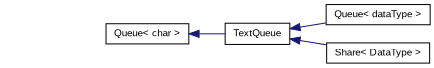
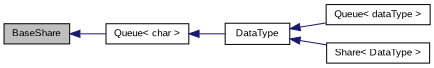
node "BaseShare": added
node "TextQueue": label "TextQueue" -> "DataType"
